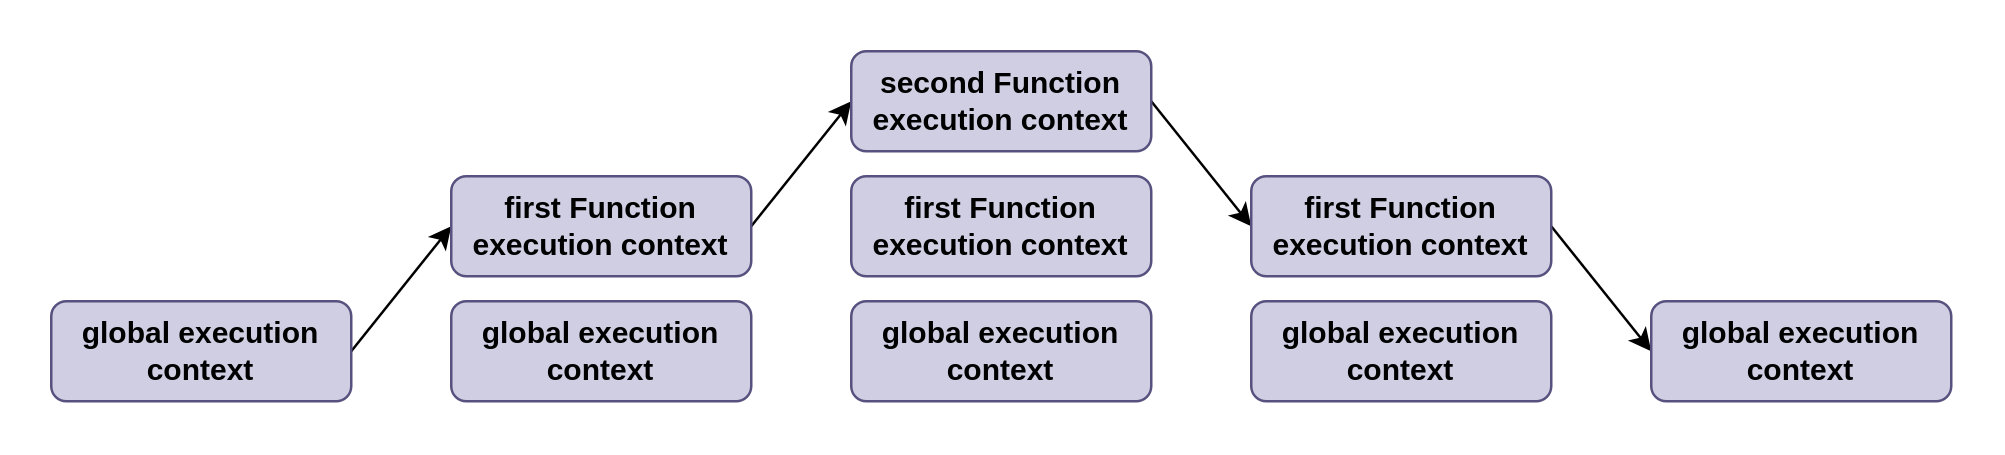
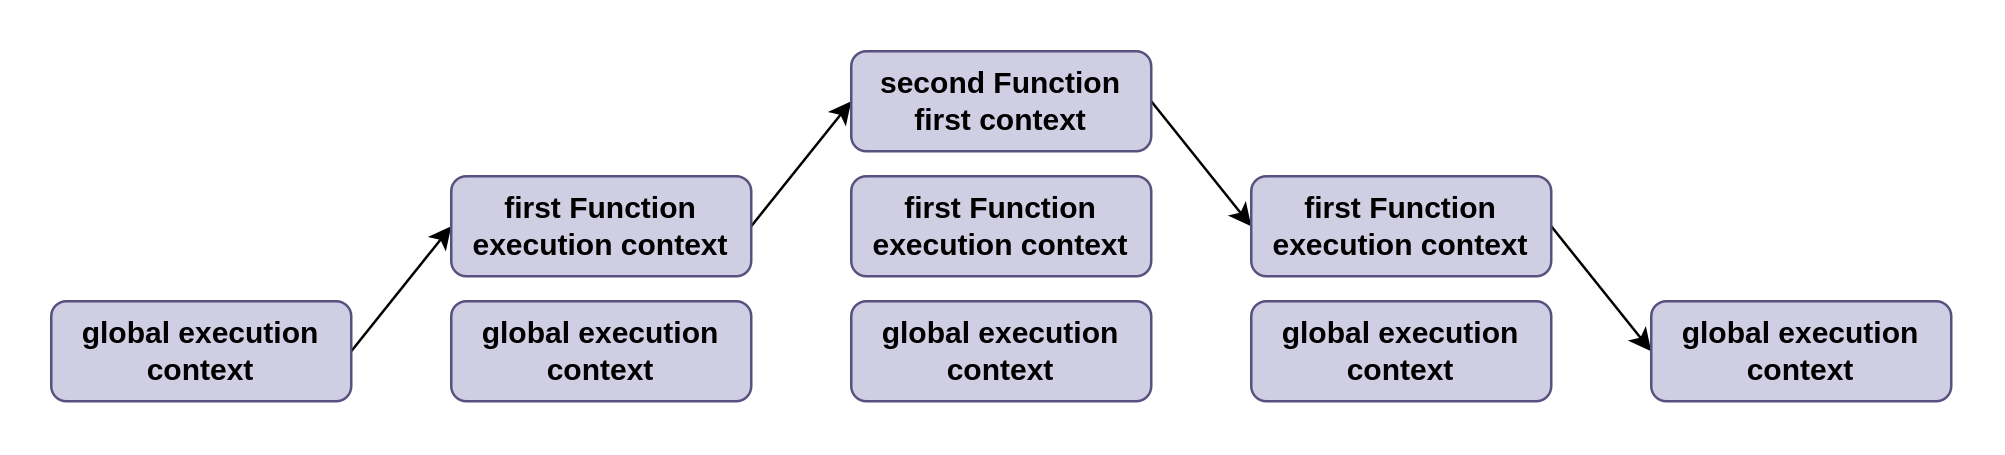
node "second Function execution context": label "second Function execution context" -> "second Function first context"
